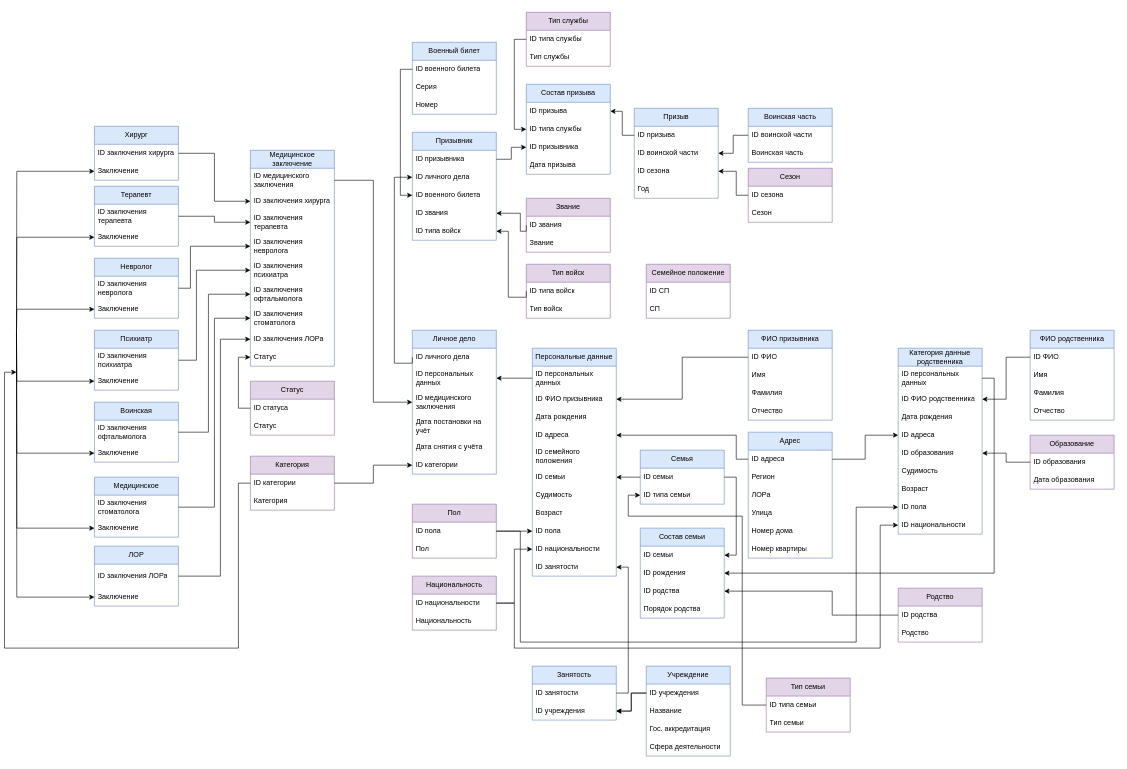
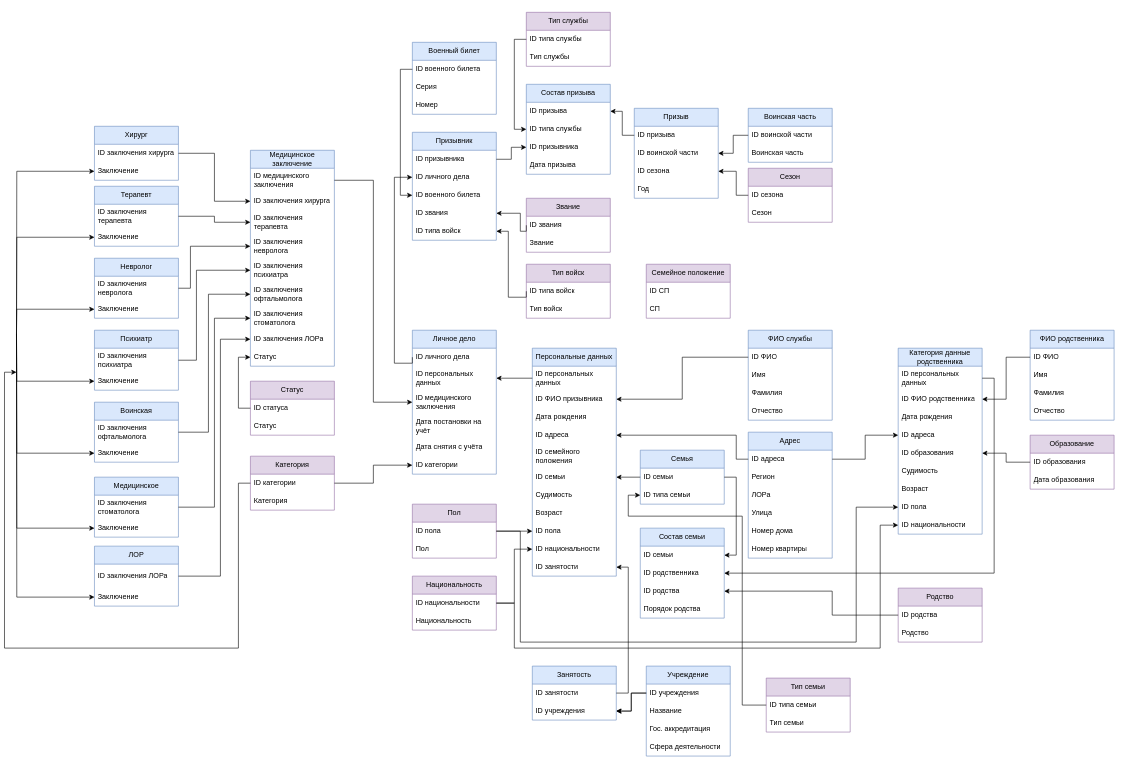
node "ФИО призывника": label "ФИО призывника" -> "ФИО службы"
node "Персональные данные": label "Персональные данные" -> "Персональные данных"
node "ID рождения": label "ID рождения" -> "ID родственника"
